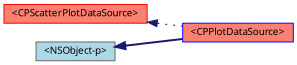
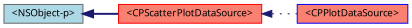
edge "<CPPlotDataSource>" -> "<NSObject-p>": now "<CPScatterPlotDataSource>" -> "<NSObject-p>"
